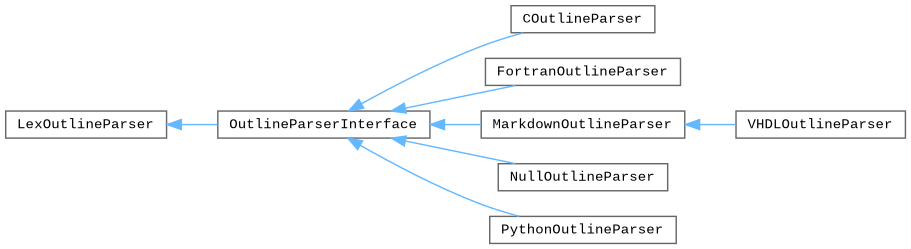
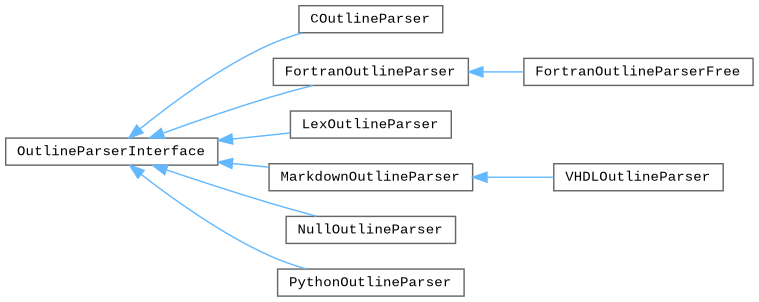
node "FortranOutlineParserFree": added
edge "OutlineParserInterface" -> "LexOutlineParser": reversed
